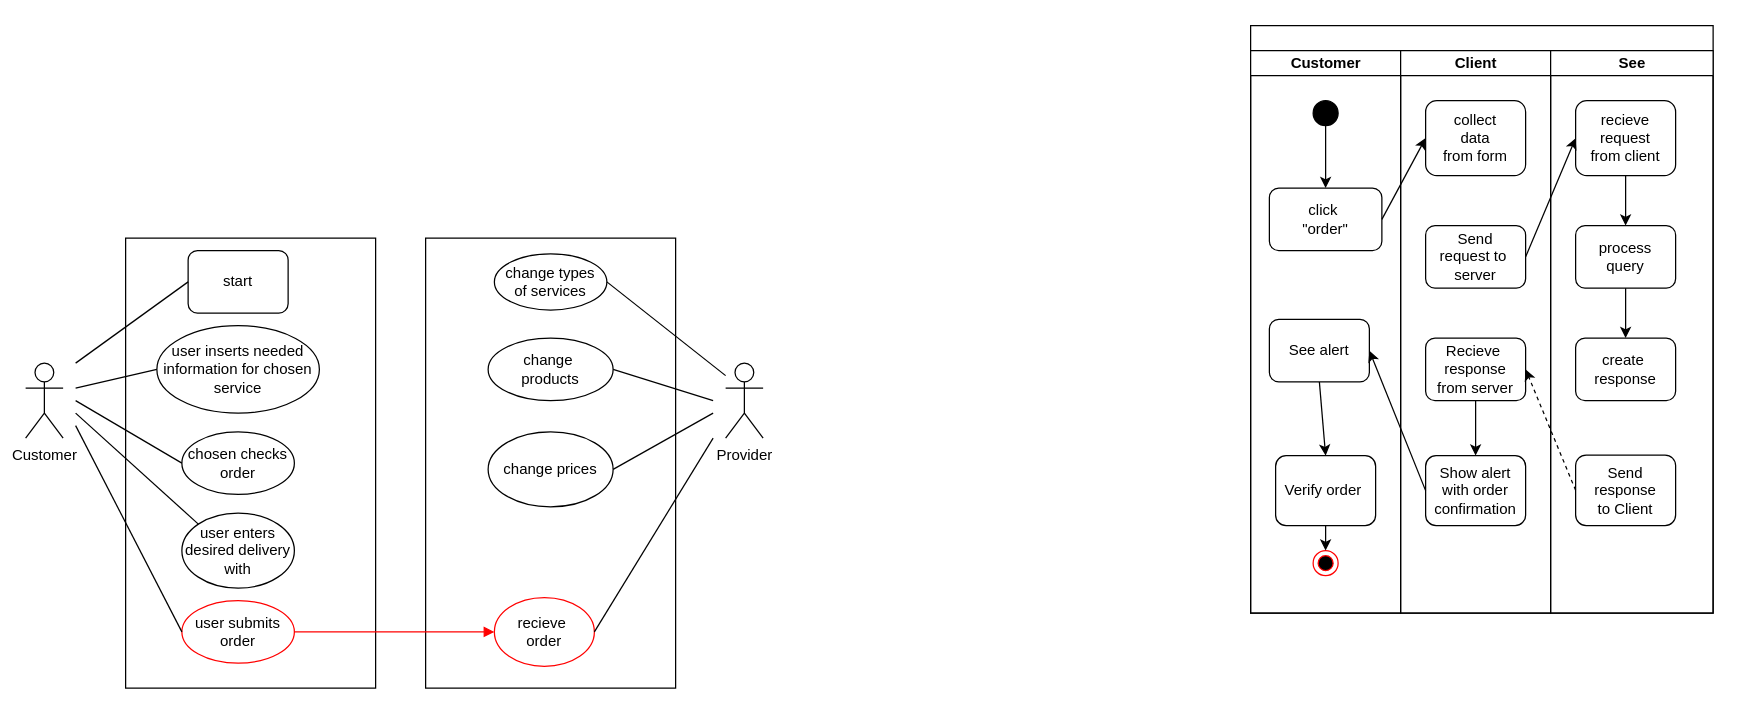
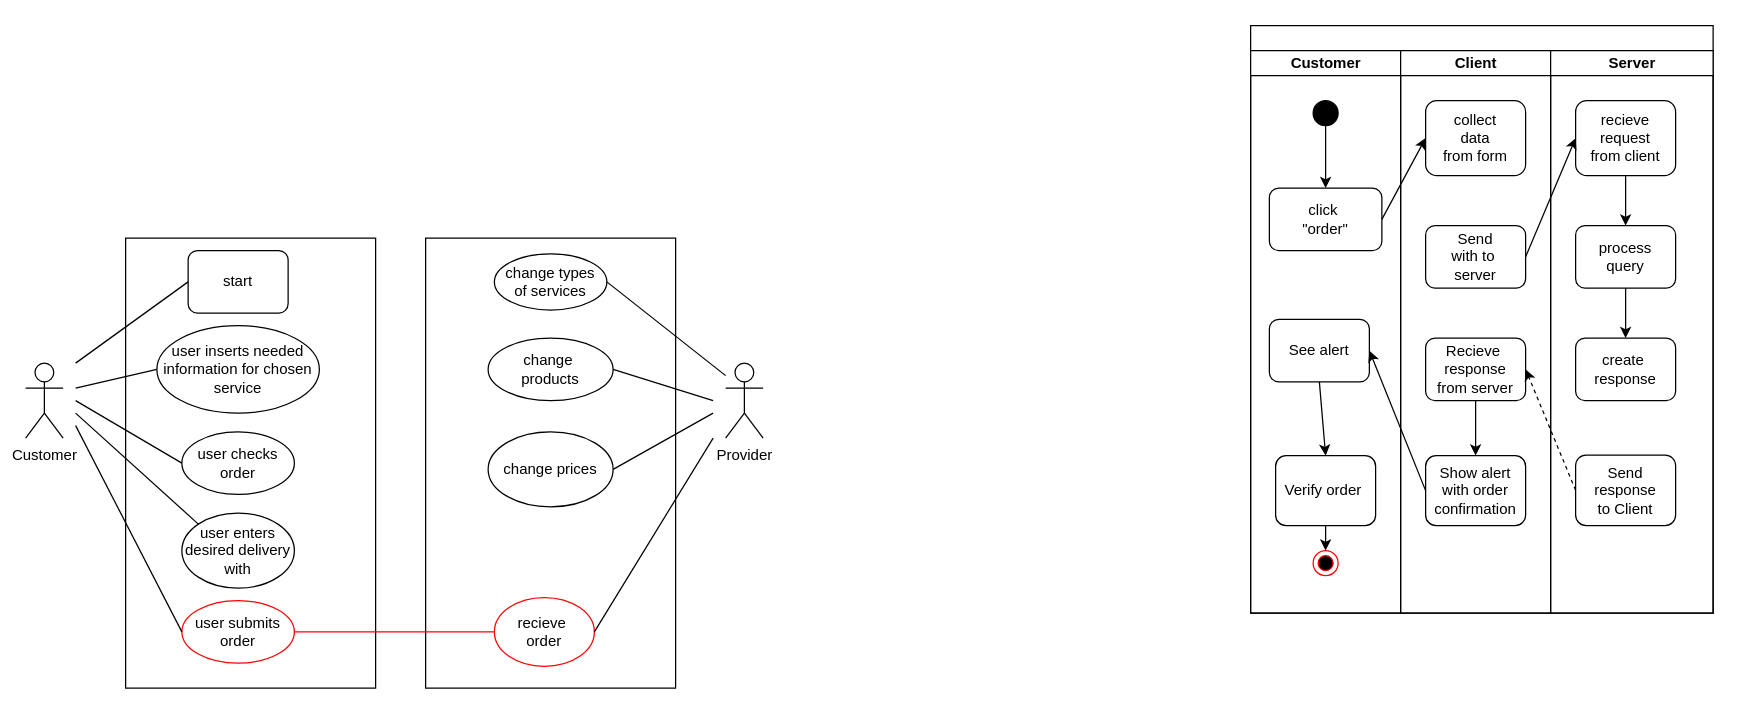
node "See": label "See" -> "Server"
node "Send request to server": label "Send request to server" -> "Send with to server"
node "chosen checks order": label "chosen checks order" -> "user checks order"
edge "user submits order" -> "recieve order": arrowhead block -> none
